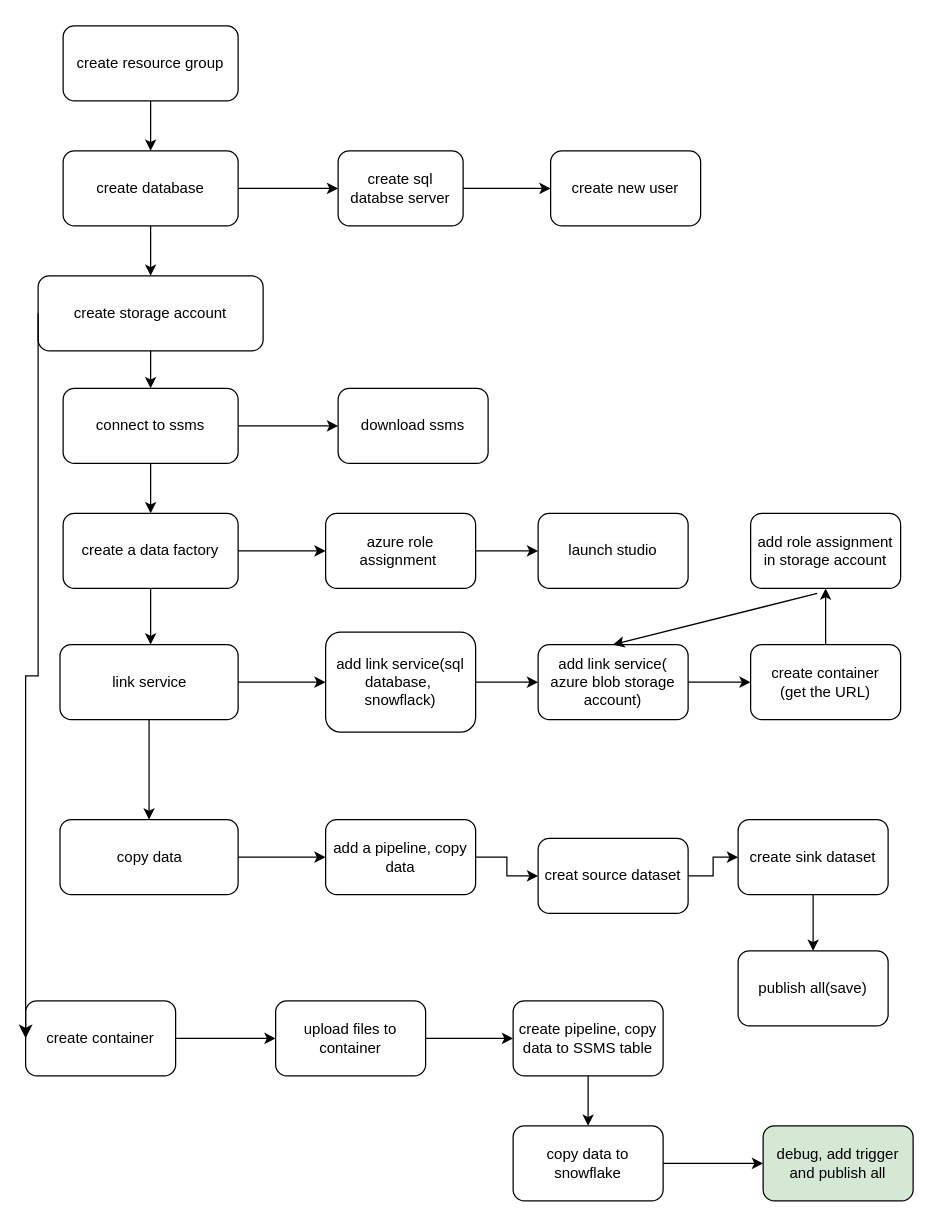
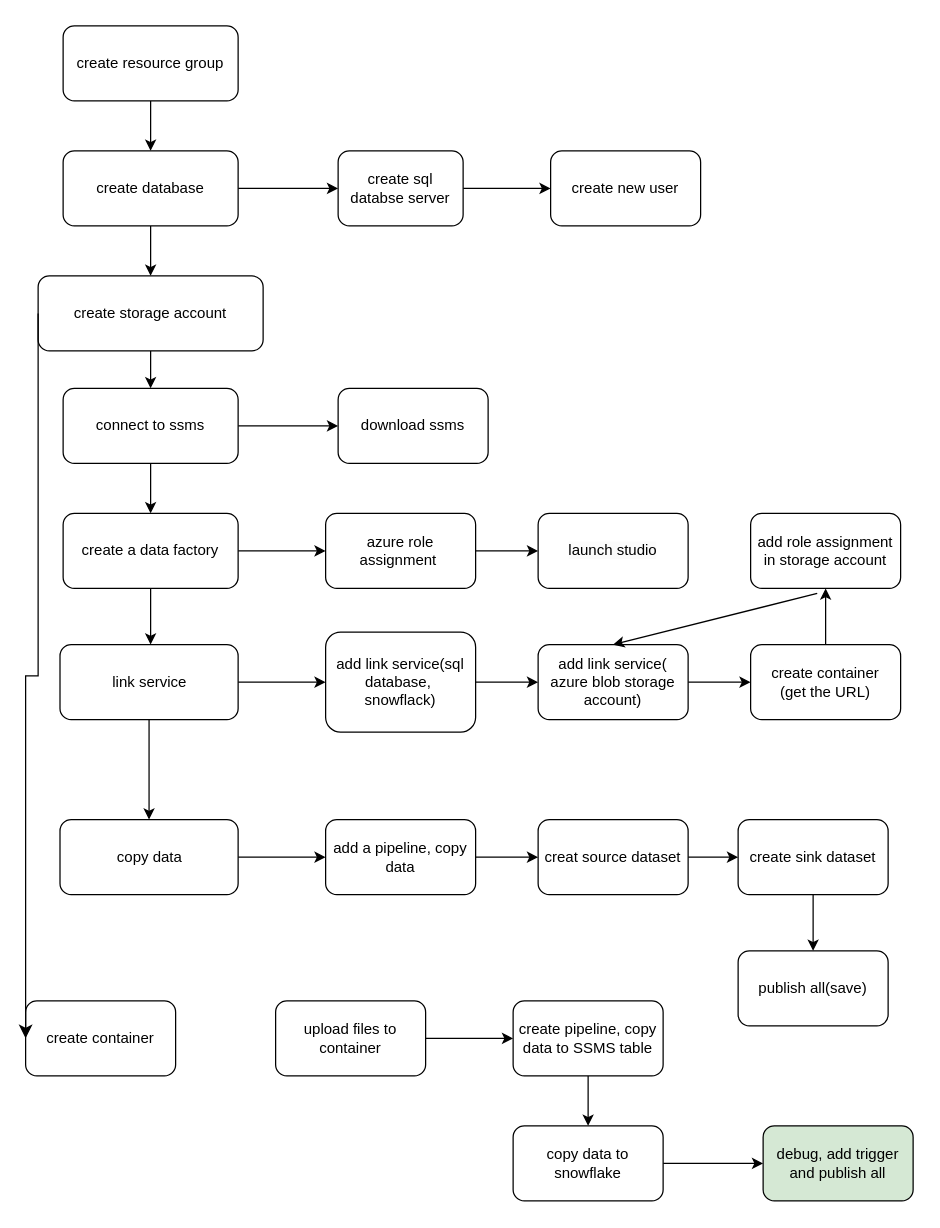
node "creat source dataset": moved (613, 876) -> (613, 857)
edge "create container" -> "upload files to container": removed
